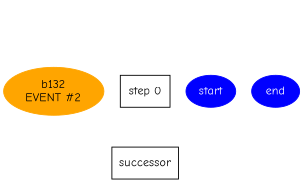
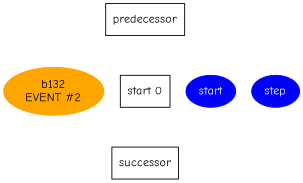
node "predecessor": added
node "step 0": label "step 0" -> "start 0"
node "end": label "end" -> "step"
